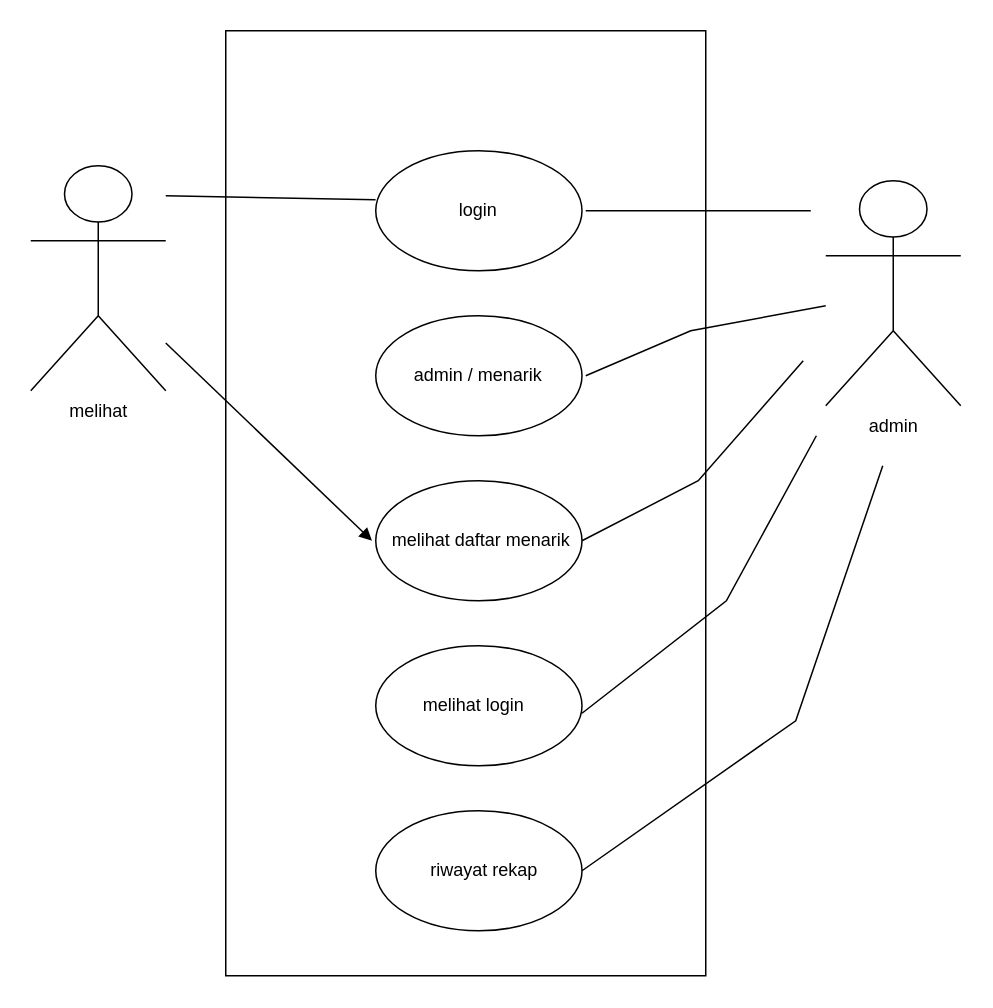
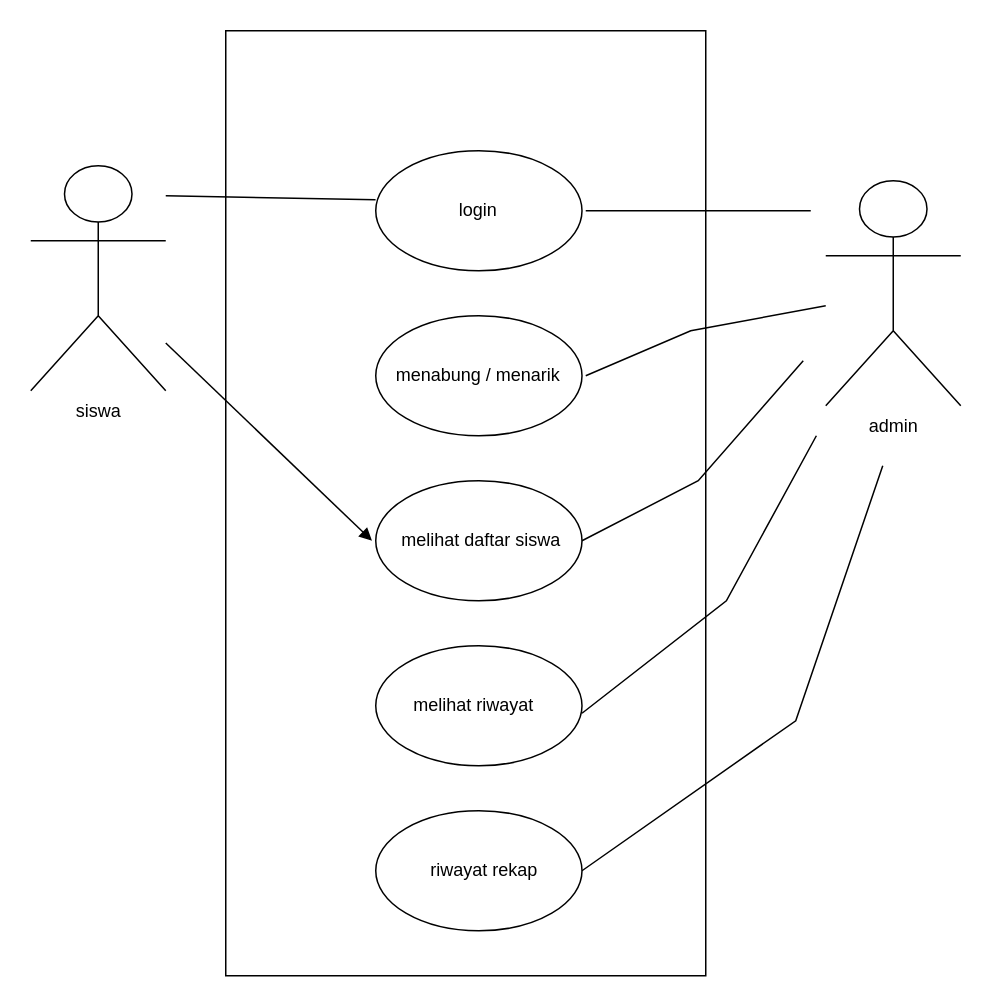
node "admin / menarik": label "admin / menarik" -> "menabung / menarik"
node "melihat": label "melihat" -> "siswa"
node "melihat daftar menarik": label "melihat daftar menarik" -> "melihat daftar siswa"
node "melihat login": label "melihat login" -> "melihat riwayat"
